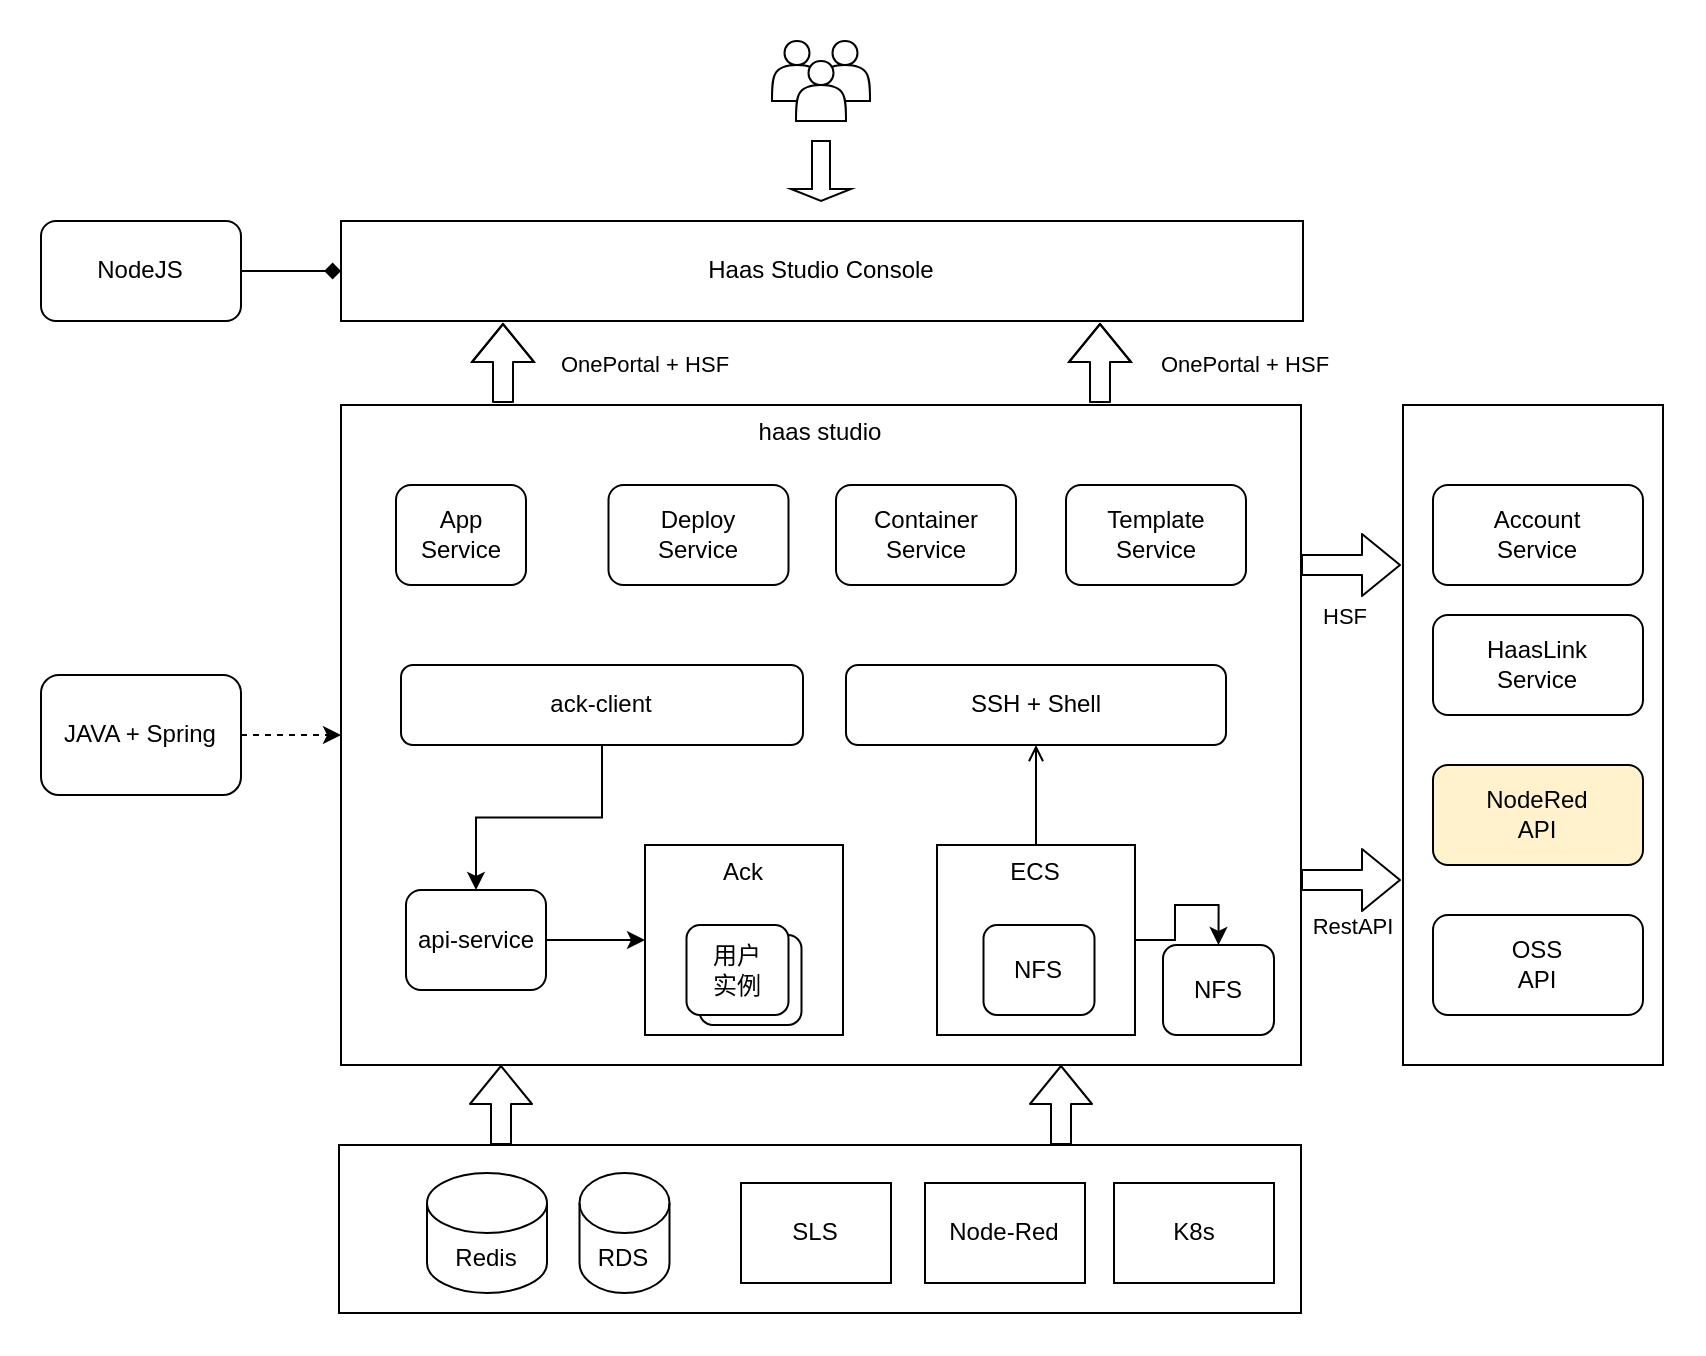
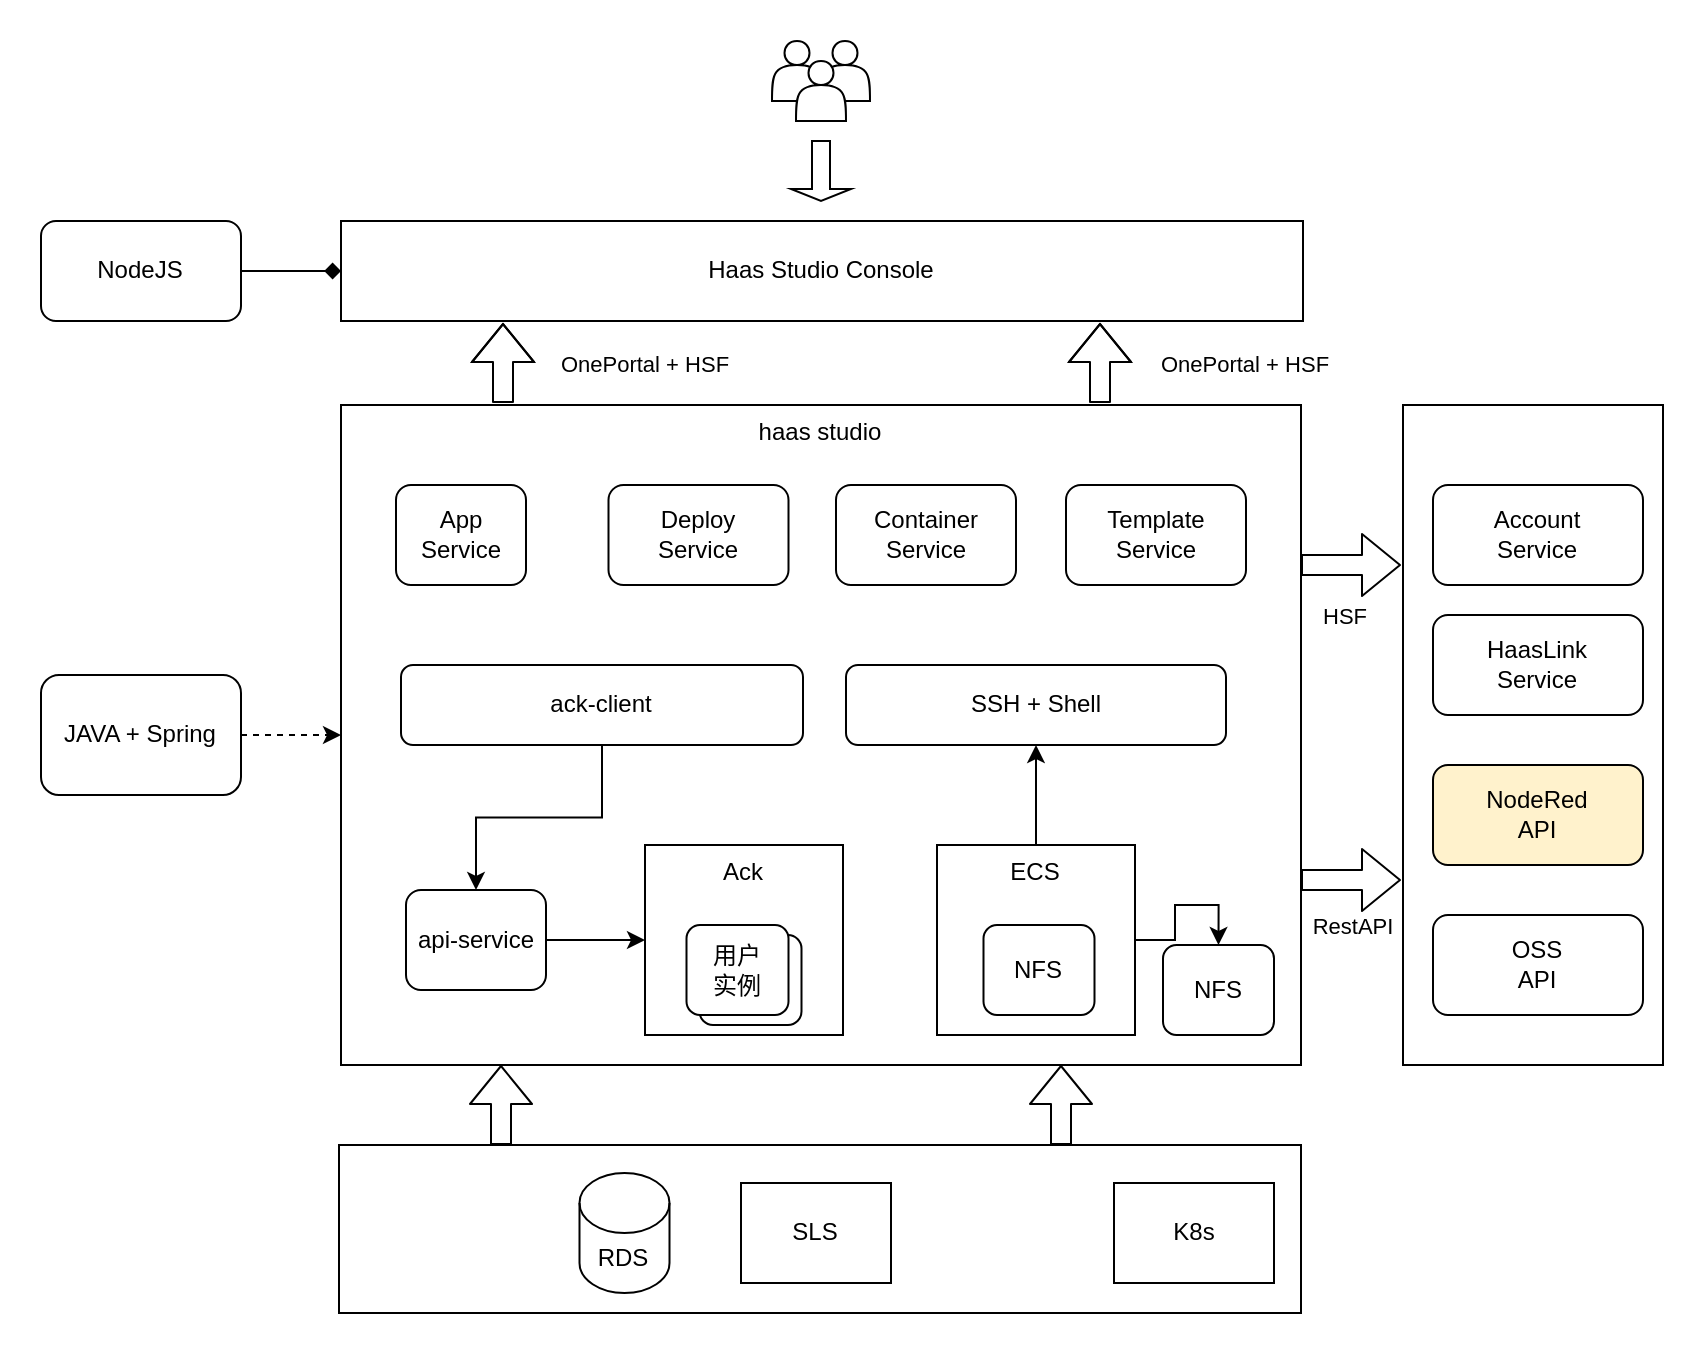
edge "ECS" -> "SSH + Shell": arrowhead open -> classic
node "Redis": removed
node "Node-Red": removed
